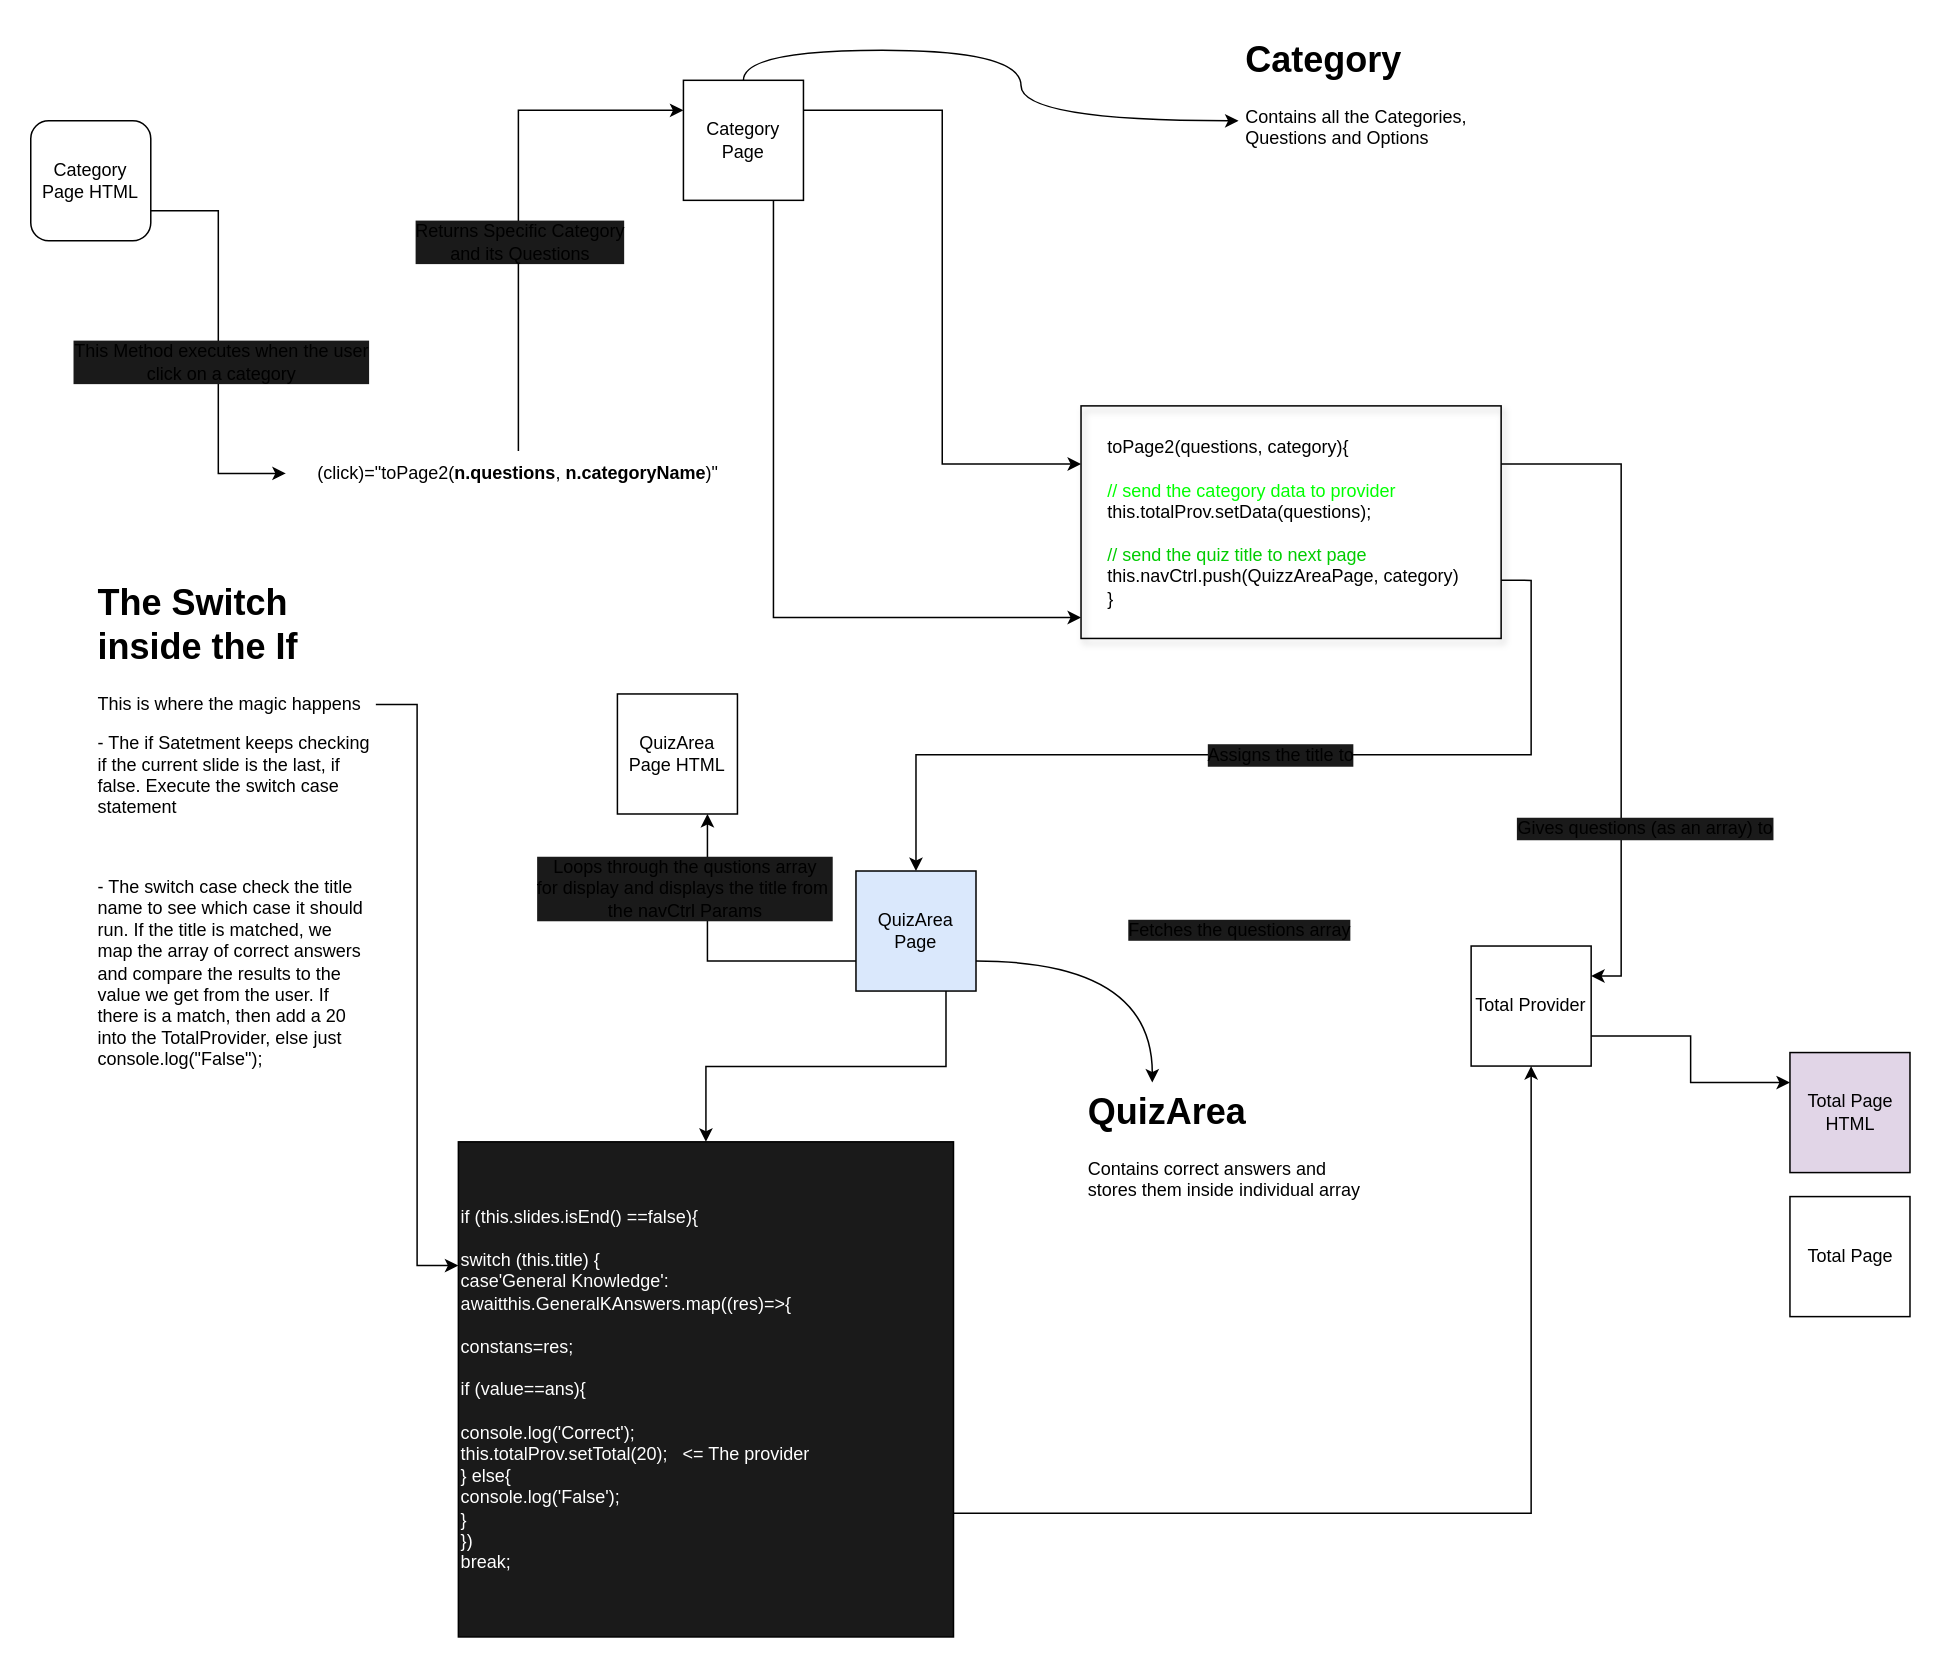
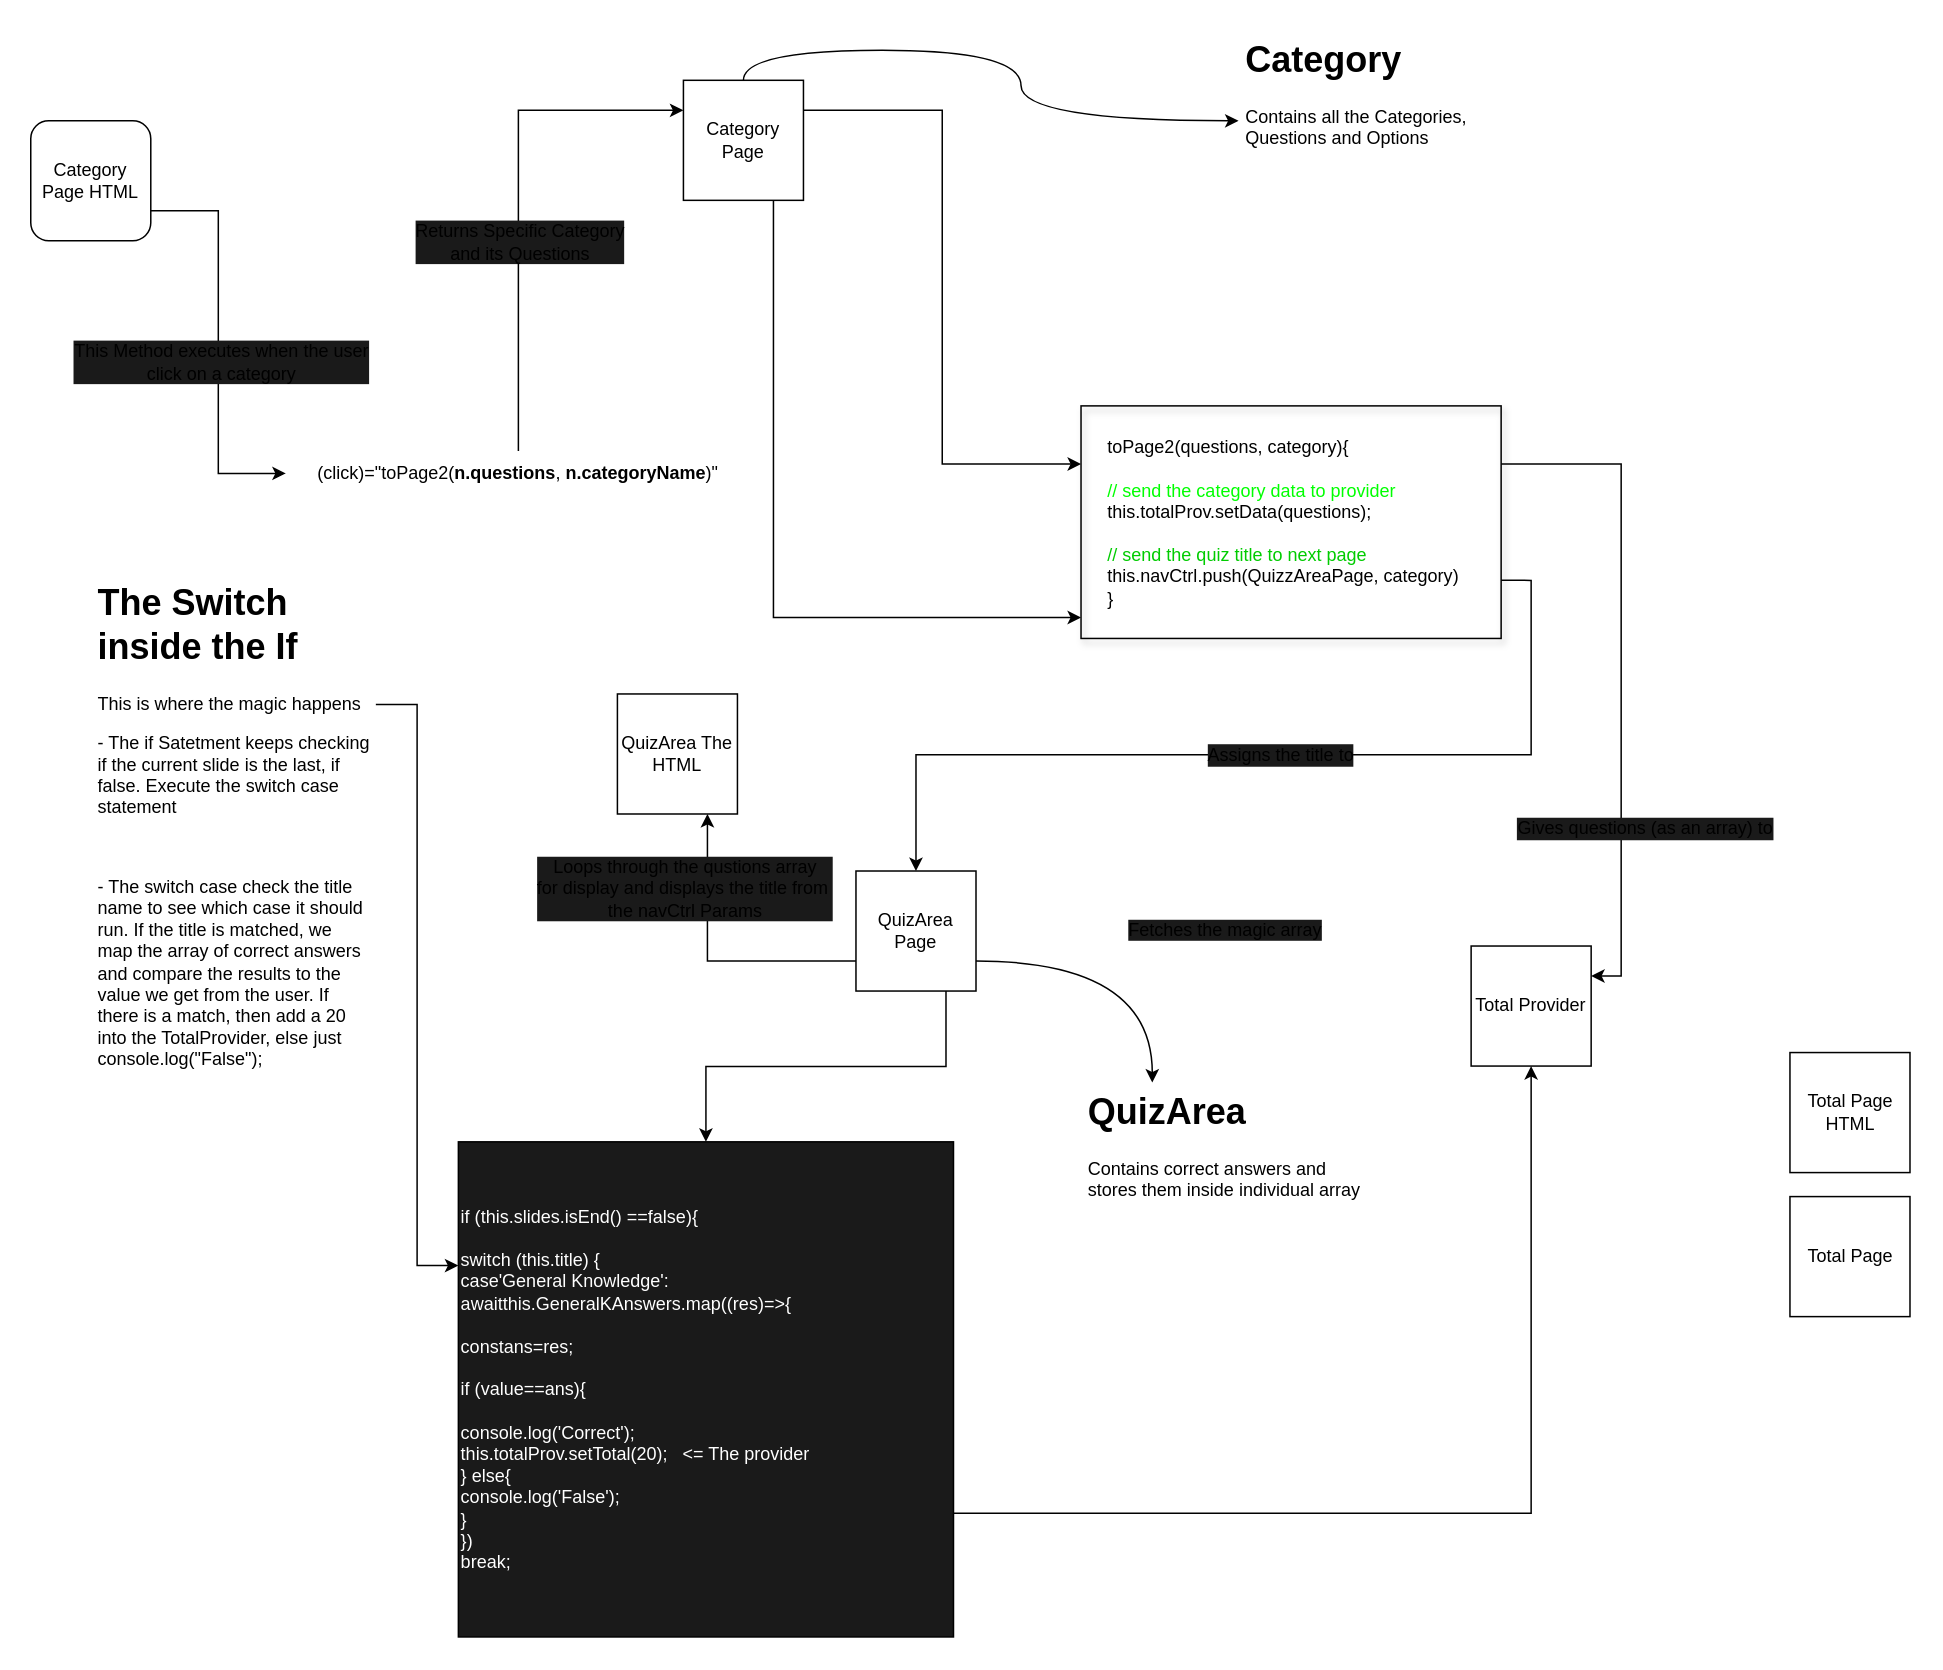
node "QuizArea Page HTML": label "QuizArea Page HTML" -> "QuizArea The HTML"
node "QuizArea Page": fillcolor #dae8fc -> #ffffff
node "Fetches the questions array": label "Fetches the questions array" -> "Fetches the magic array"
edge "Total Provider" -> "Total Page HTML": removed
node "Total Page HTML": fillcolor #e1d5e7 -> #ffffff
